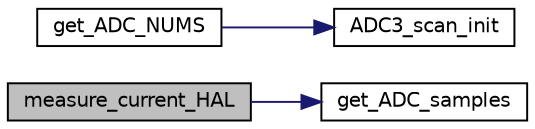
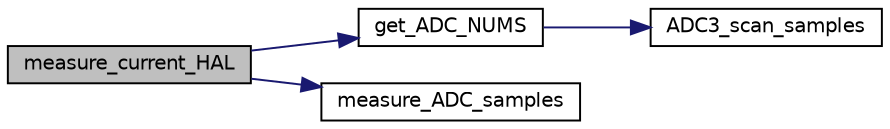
node "ADC3_scan_init": label "ADC3_scan_init" -> "ADC3_scan_samples"
edge "measure_current_HAL" -> "get_ADC_NUMS": added
node "get_ADC_samples": label "get_ADC_samples" -> "measure_ADC_samples"
